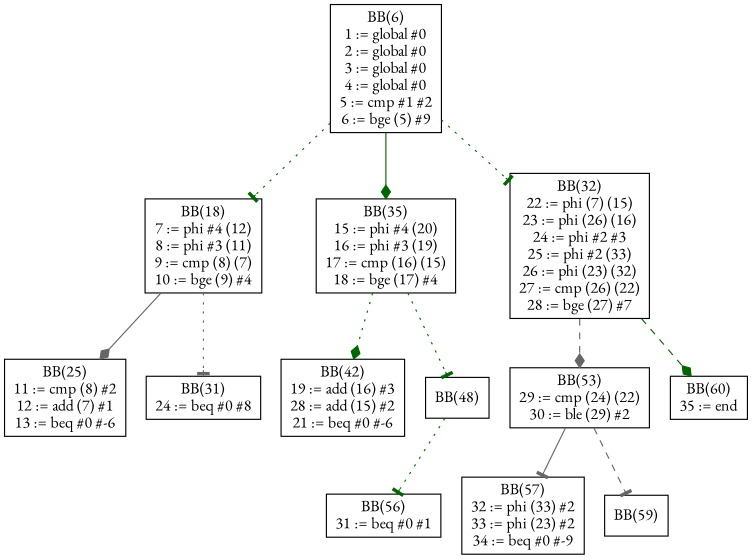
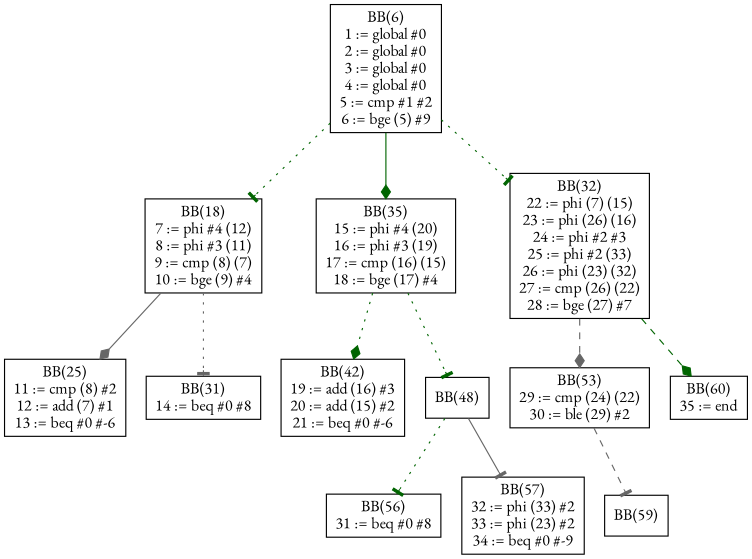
node "BB(31) 24 := beq #0 #8": label "BB(31) 24 := beq #0 #8" -> "BB(31) 14 := beq #0 #8"
node "BB(42) 19 := add (16) #3 28 := add (15) #2 21 := beq #0 #-6": label "BB(42) 19 := add (16) #3 28 := add (15) #2 21 := beq #0 #-6" -> "BB(42) 19 := add (16) #3 20 := add (15) #2 21 := beq #0 #-6"
edge "BB(53) 29 := cmp (24) (22) 30 := ble (29) #2" -> "BB(57) 32 := phi (33) #2 33 := phi (23) #2 34 := beq #0 #-9": now "BB(48)" -> "BB(57) 32 := phi (33) #2 33 := phi (23) #2 34 := beq #0 #-9"
node "BB(56) 31 := beq #0 #1": label "BB(56) 31 := beq #0 #1" -> "BB(56) 31 := beq #0 #8"
